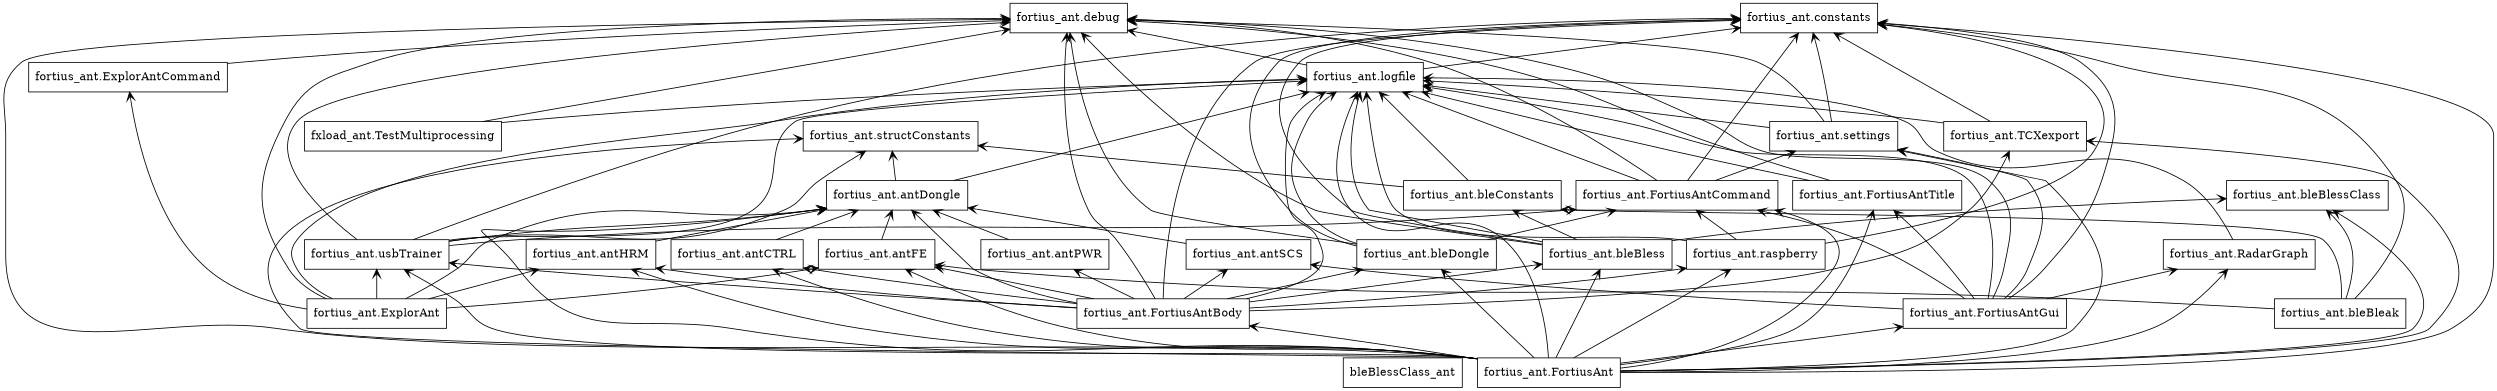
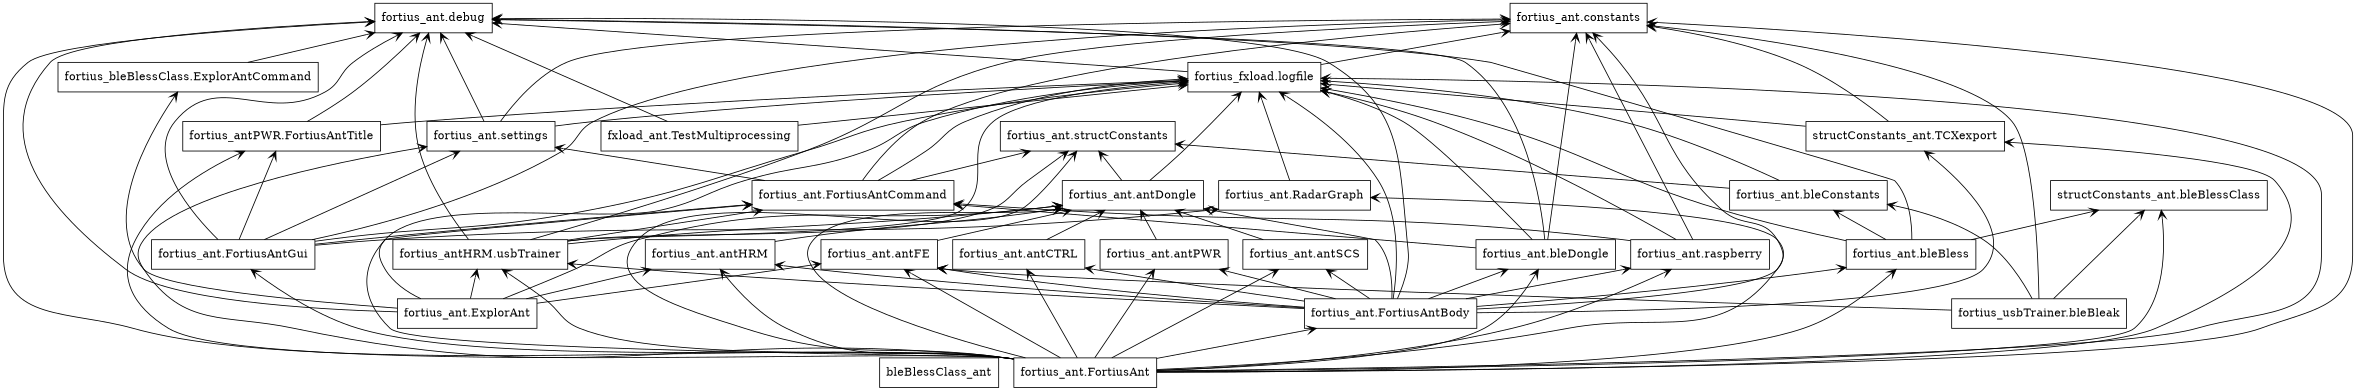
edge "fortius_ant.bleBless" -> "fortius_ant.constants": removed
edge "fortius_ant.FortiusAntCommand" -> "fortius_ant.debug": now "fortius_ant.FortiusAntCommand" -> "fortius_ant.structConstants"
node "fortius_ant.ExplorAntCommand": label "fortius_ant.ExplorAntCommand" -> "fortius_bleBlessClass.ExplorAntCommand"
node "fortius_ant.logfile": label "fortius_ant.logfile" -> "fortius_fxload.logfile"
node "fortius_ant.TCXexport": label "fortius_ant.TCXexport" -> "structConstants_ant.TCXexport"
node "fortius_ant.FortiusAntTitle": label "fortius_ant.FortiusAntTitle" -> "fortius_antPWR.FortiusAntTitle"
node "fortius_ant.bleBlessClass": label "fortius_ant.bleBlessClass" -> "structConstants_ant.bleBlessClass"
node "fortius_ant.usbTrainer": label "fortius_ant.usbTrainer" -> "fortius_antHRM.usbTrainer"
edge "fortius_ant.FortiusAntGui" -> "fortius_ant.antSCS": now "fortius_ant.FortiusAnt" -> "fortius_ant.antSCS"
node "fortius_ant.bleBleak": label "fortius_ant.bleBleak" -> "fortius_usbTrainer.bleBleak"
edge "fortius_ant.FortiusAnt" -> "fortius_ant.antPWR": added
